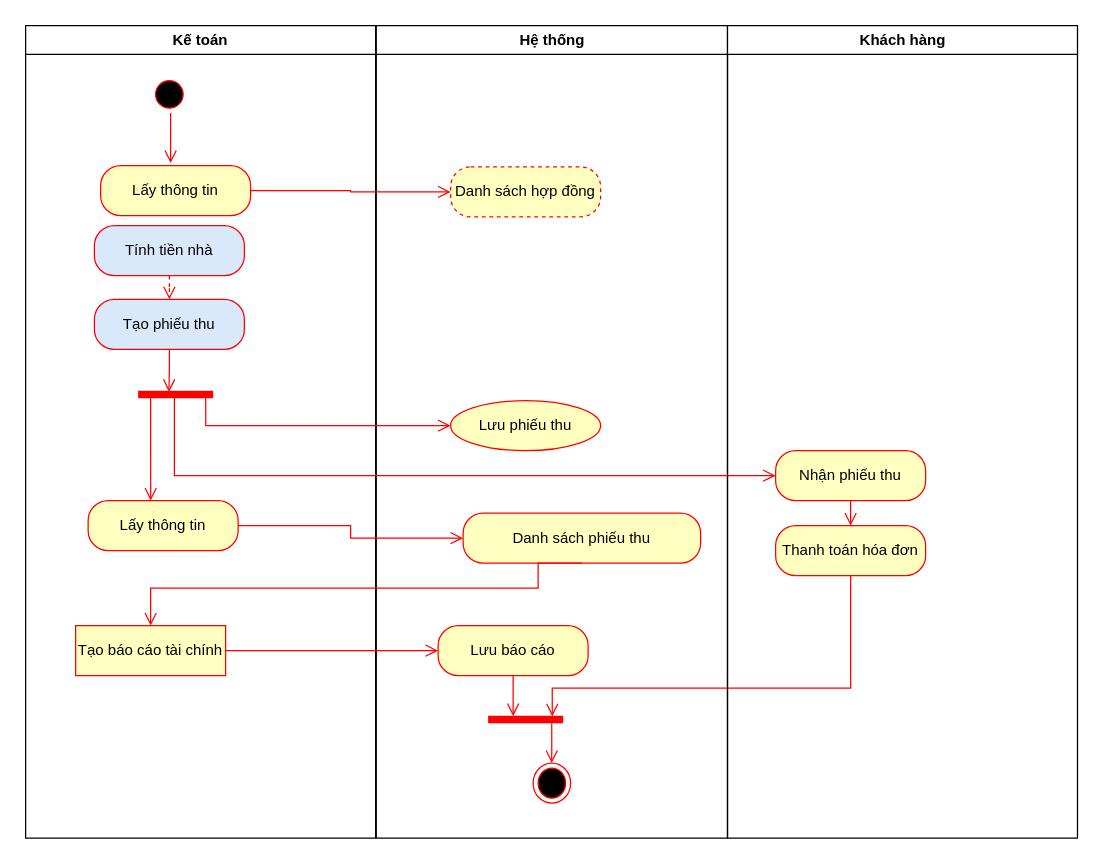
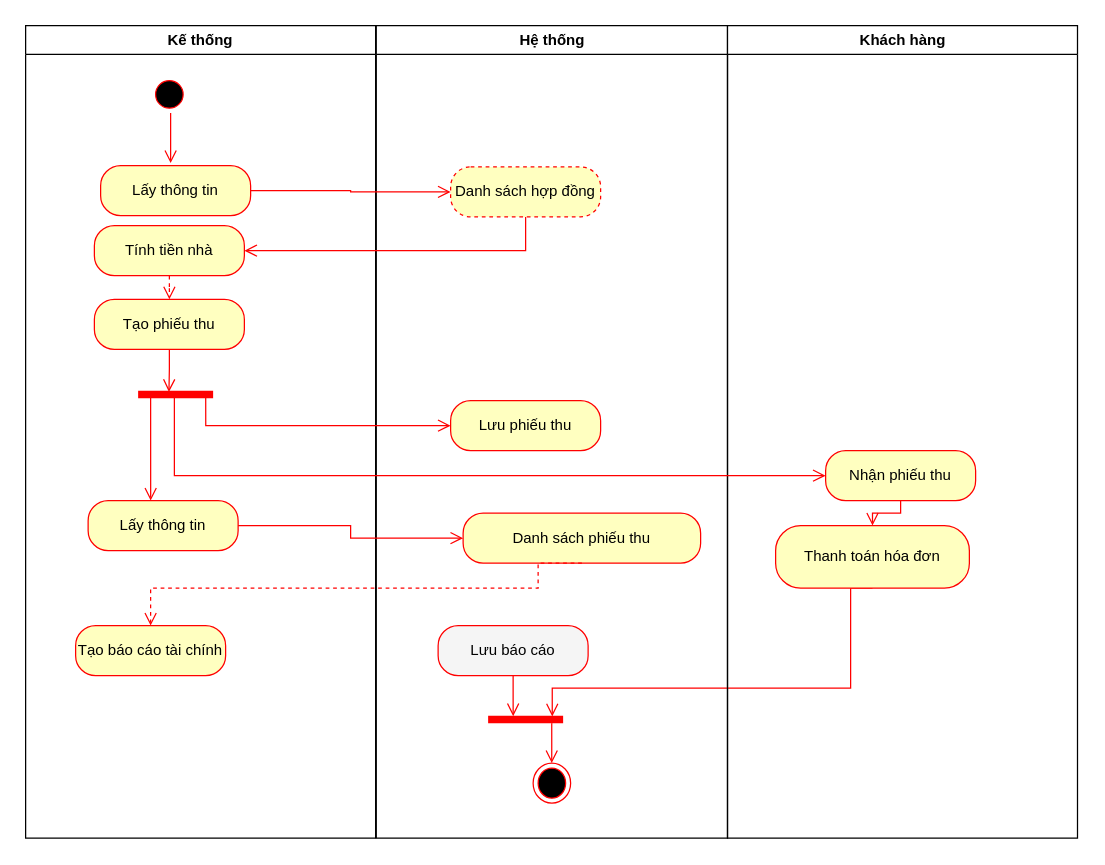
node "Kế toán": label "Kế toán" -> "Kế thống"
node "Tính tiền nhà": fillcolor #dae8fc -> #ffffc0
edge "Danh sách hợp đồng" -> "Tính tiền nhà": added
node "Tạo phiếu thu": fillcolor #dae8fc -> #ffffc0
node "Lưu phiếu thu": shape ellipse -> rounded rectangle
node "Nhận phiếu thu": moved (851, 476) -> (901, 476)
node "Thanh toán hóa đơn": size 150x50 -> 194x63
edge "Danh sách phiếu thu" -> "Tạo báo cáo tài chính": style solid -> dashed
node "Tạo báo cáo tài chính": shape rectangle -> rounded rectangle
edge "Tạo báo cáo tài chính" -> "Lưu báo cáo": removed
node "Lưu báo cáo": fillcolor #ffffc0 -> #f5f5f5
